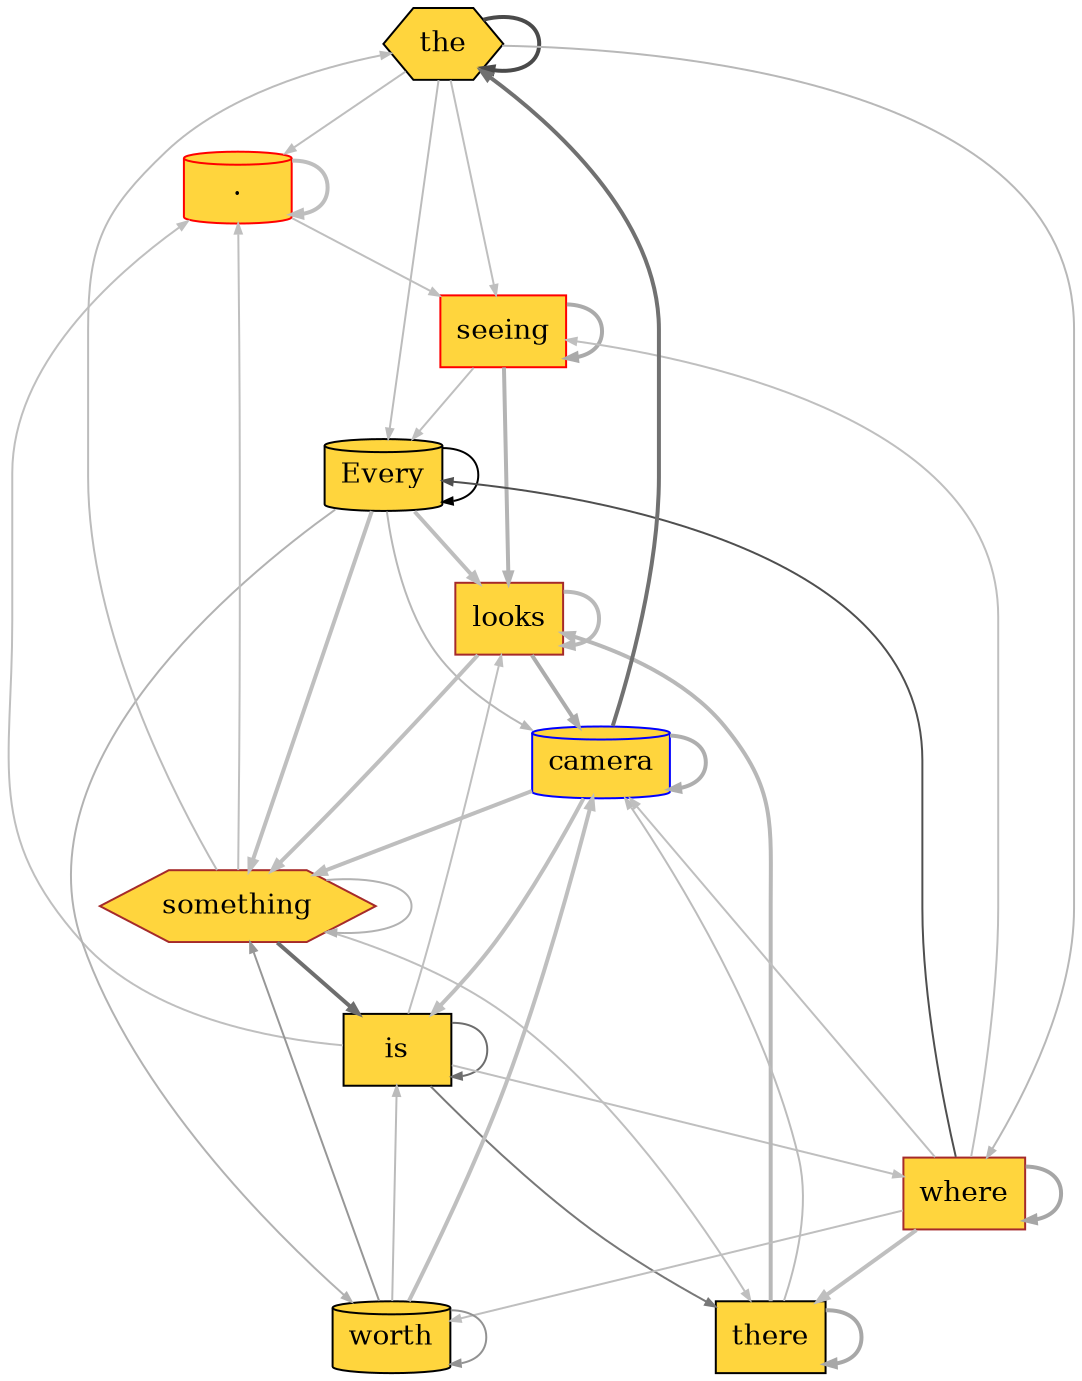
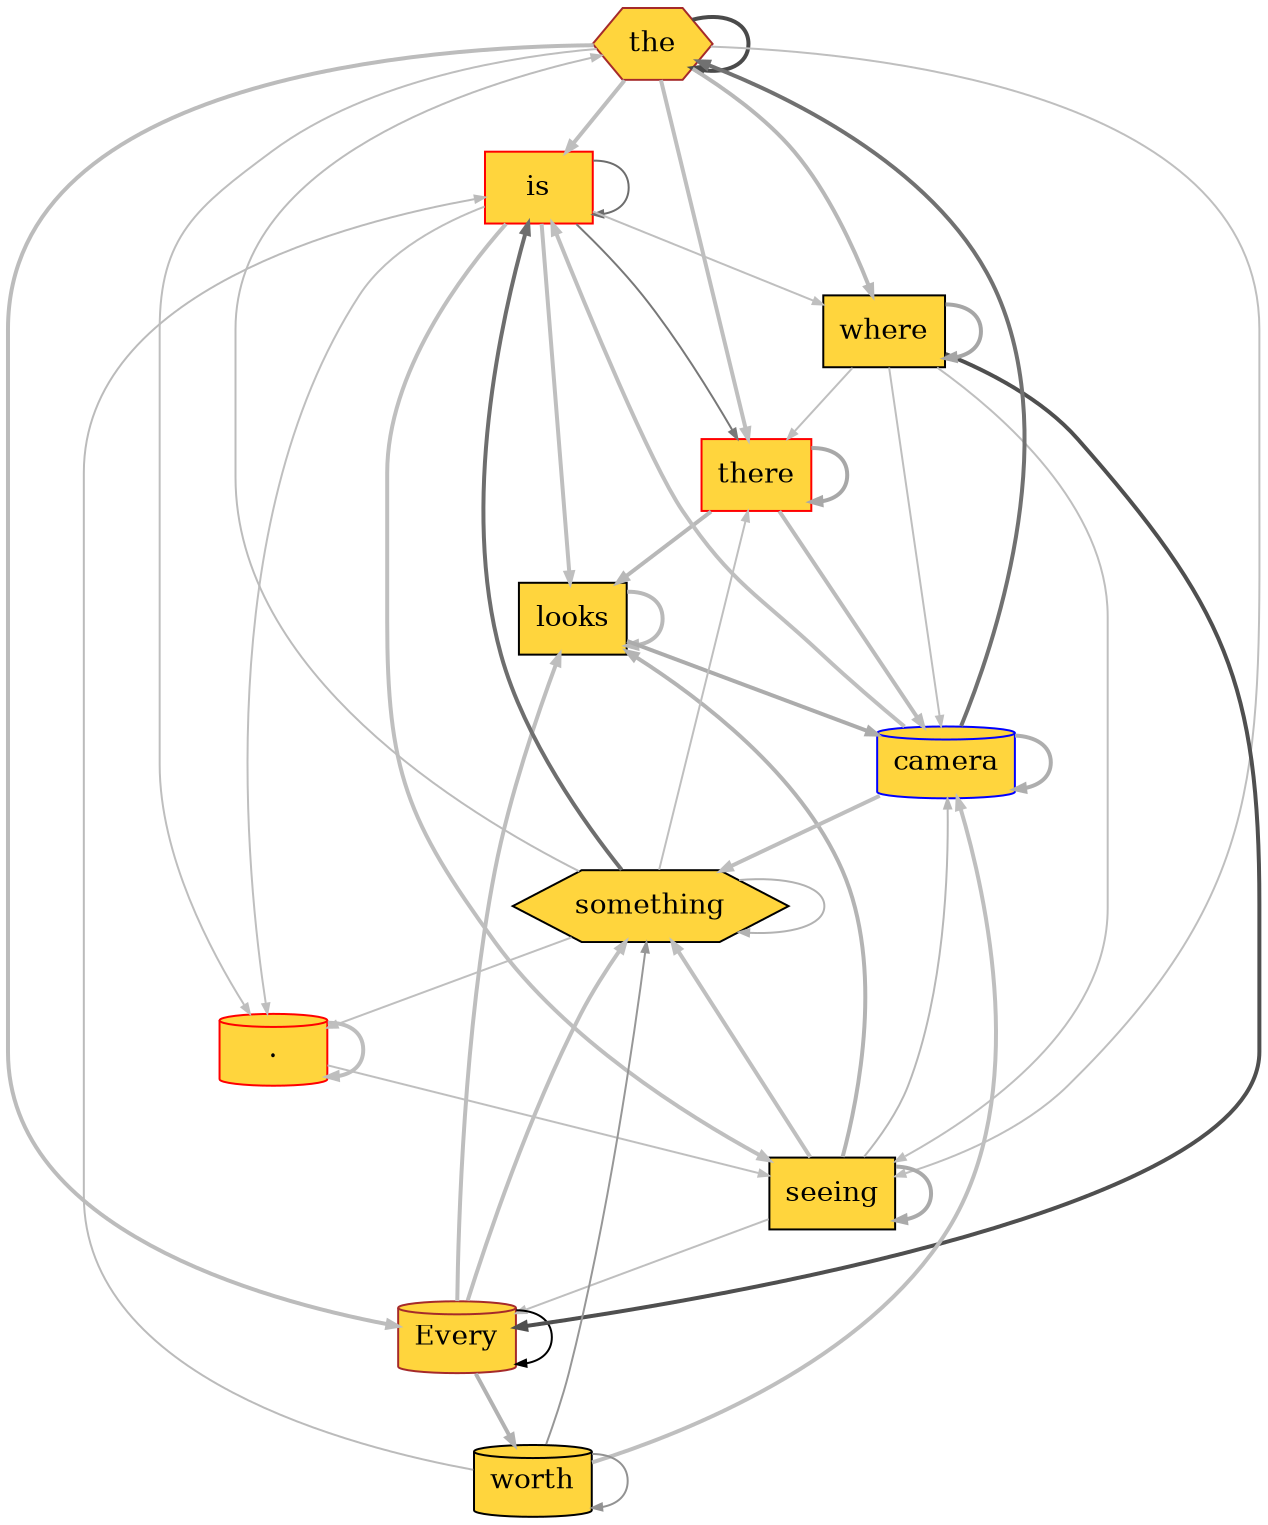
node "the": color black -> brown
edge "the" -> "is": added
edge "the" -> "there": added
edge "the" -> "Every": style solid -> bold
node "seeing": color red -> black
edge "the" -> "where": style solid -> bold
node "Every": color black -> brown
node "looks": color brown -> black
edge "Every" -> "camera": now "seeing" -> "camera"
edge "where" -> "Every": style solid -> bold
edge "is" -> "seeing": added
edge "looks" -> "something": now "seeing" -> "something"
edge "is" -> "looks": style solid -> bold
edge "Every" -> "worth": style solid -> bold
node "something": color brown -> black
edge "there" -> "camera": style solid -> bold
node "is": color black -> red
node "where": color brown -> black
edge "where" -> "there": style bold -> solid
edge "where" -> "worth": removed
node "there": color black -> red
